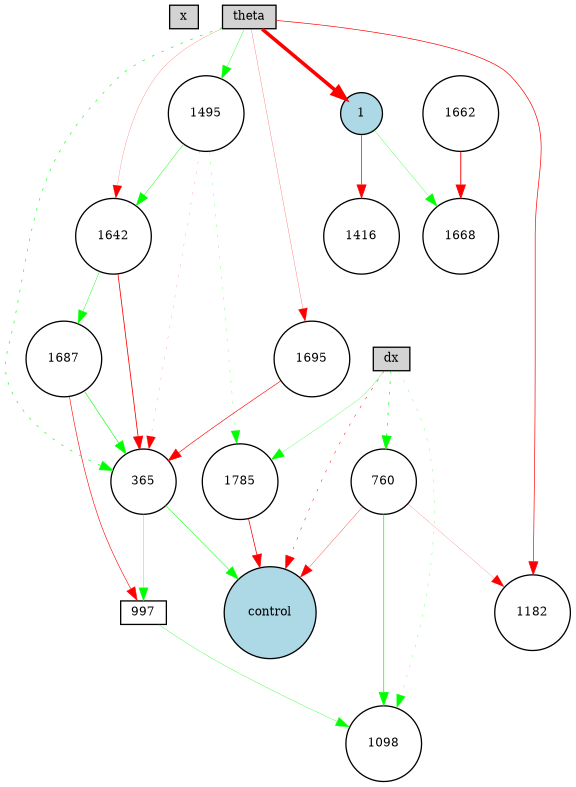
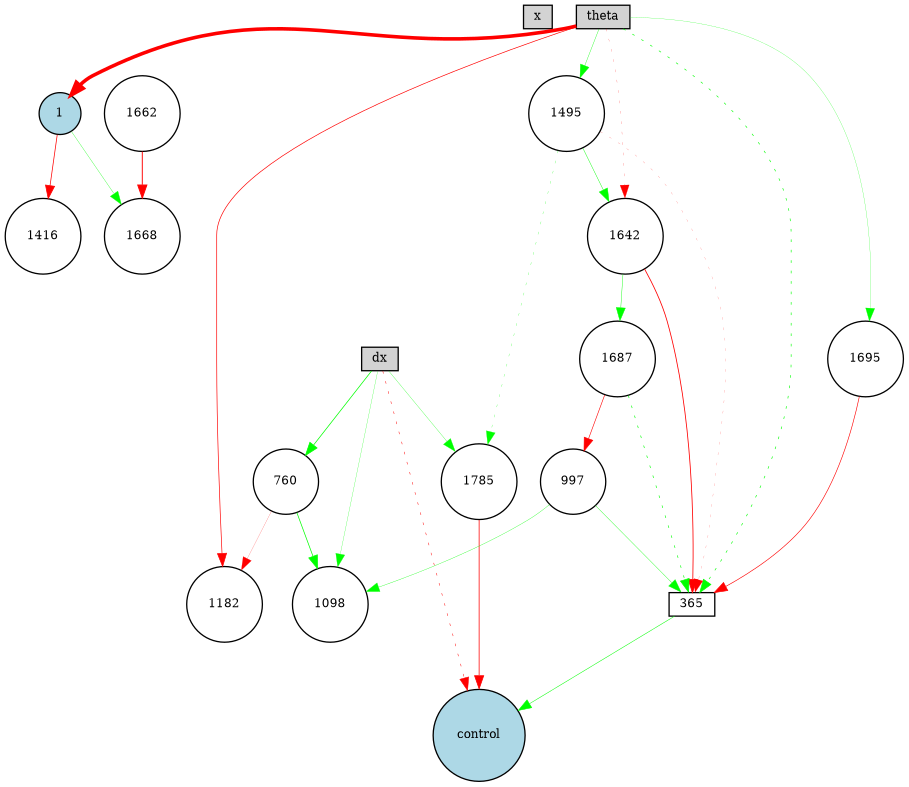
edge "theta" -> "1642": style solid -> dotted
edge "theta" -> "1695": color red -> green
edge "dx" -> "760": style dotted -> solid
edge "1687" -> "365": style solid -> dotted
node "365": shape circle -> box
edge "760" -> "control": removed
edge "dx" -> "1098": style dotted -> solid
edge "365" -> "997": reversed
node "997": shape box -> circle
